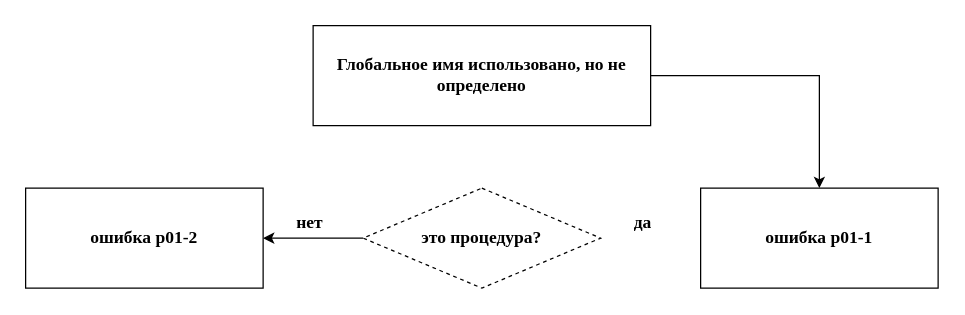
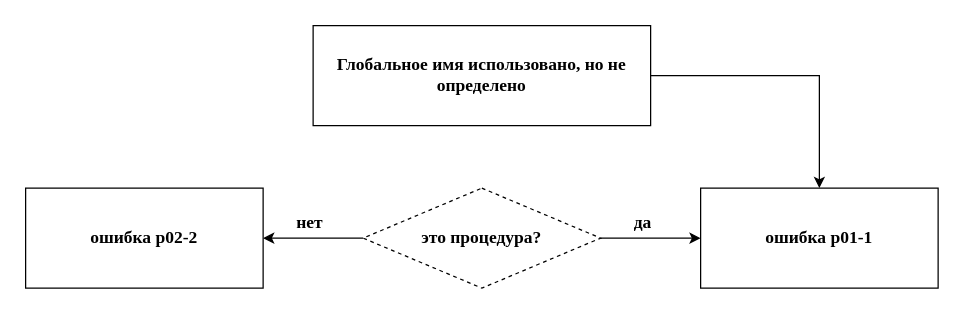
node "ошибка p01-2": label "ошибка p01-2" -> "ошибка p02-2"
edge "это процедура?" -> "ошибка p01-1": added
